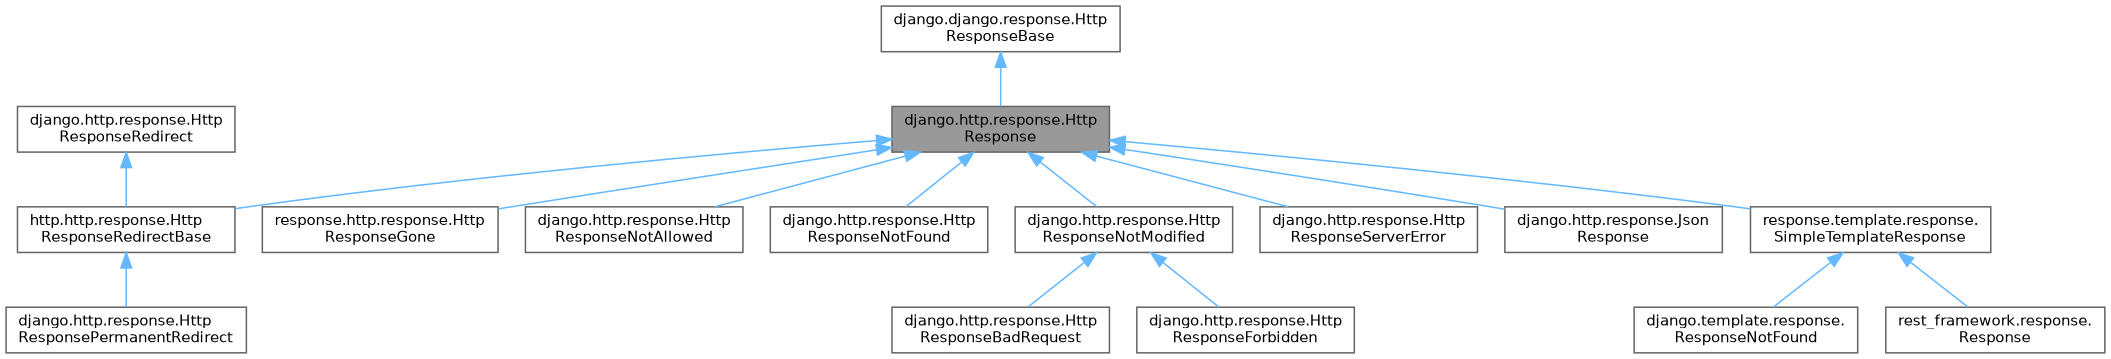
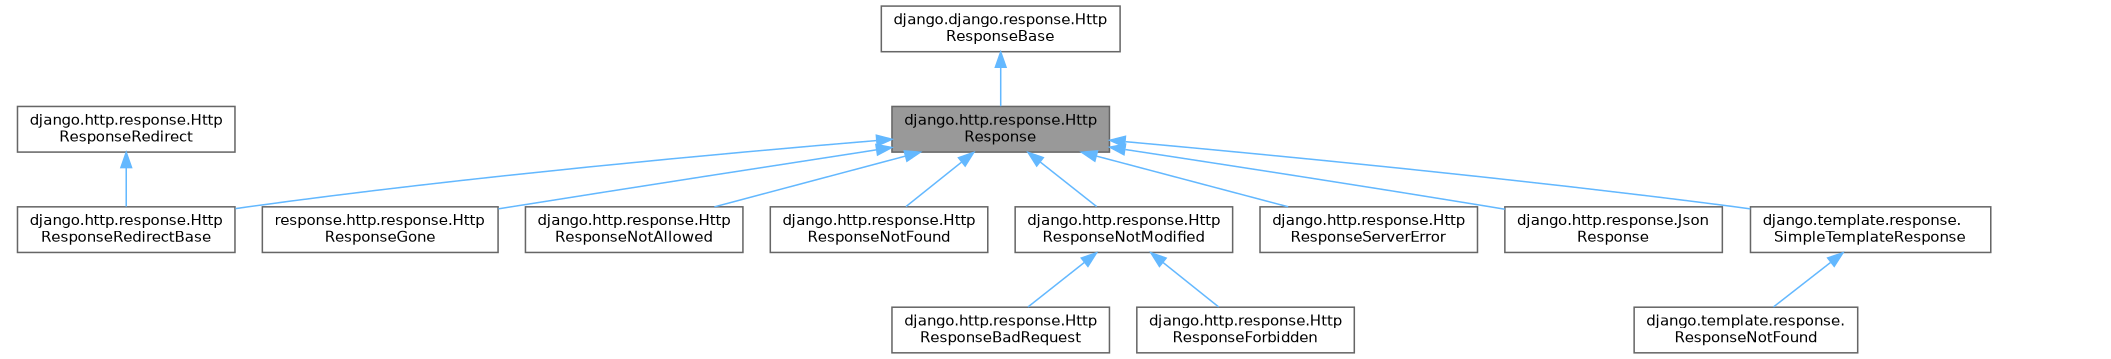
node "http.http.response.Http ResponseRedirectBase": label "http.http.response.Http ResponseRedirectBase" -> "django.http.response.Http ResponseRedirectBase"
node "response.template.response. SimpleTemplateResponse": label "response.template.response. SimpleTemplateResponse" -> "django.template.response. SimpleTemplateResponse"
node "django.http.response.Http ResponsePermanentRedirect": removed
node "rest_framework.response. Response": removed
